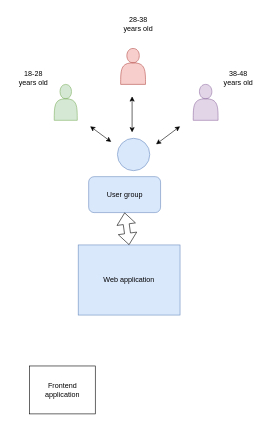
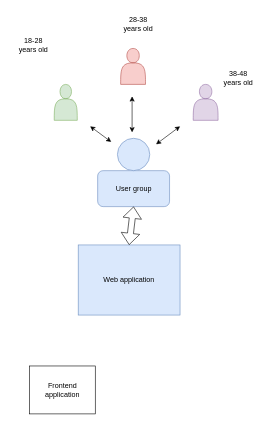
node "18-28 years old": moved (33, 78) -> (33, 45)
node "User group": moved (125, 195) -> (134, 189)
